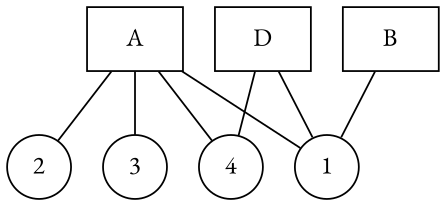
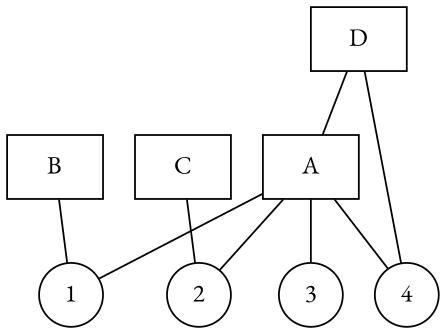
edge "D" -- "1": now "D" -- "A"
node "C": added
